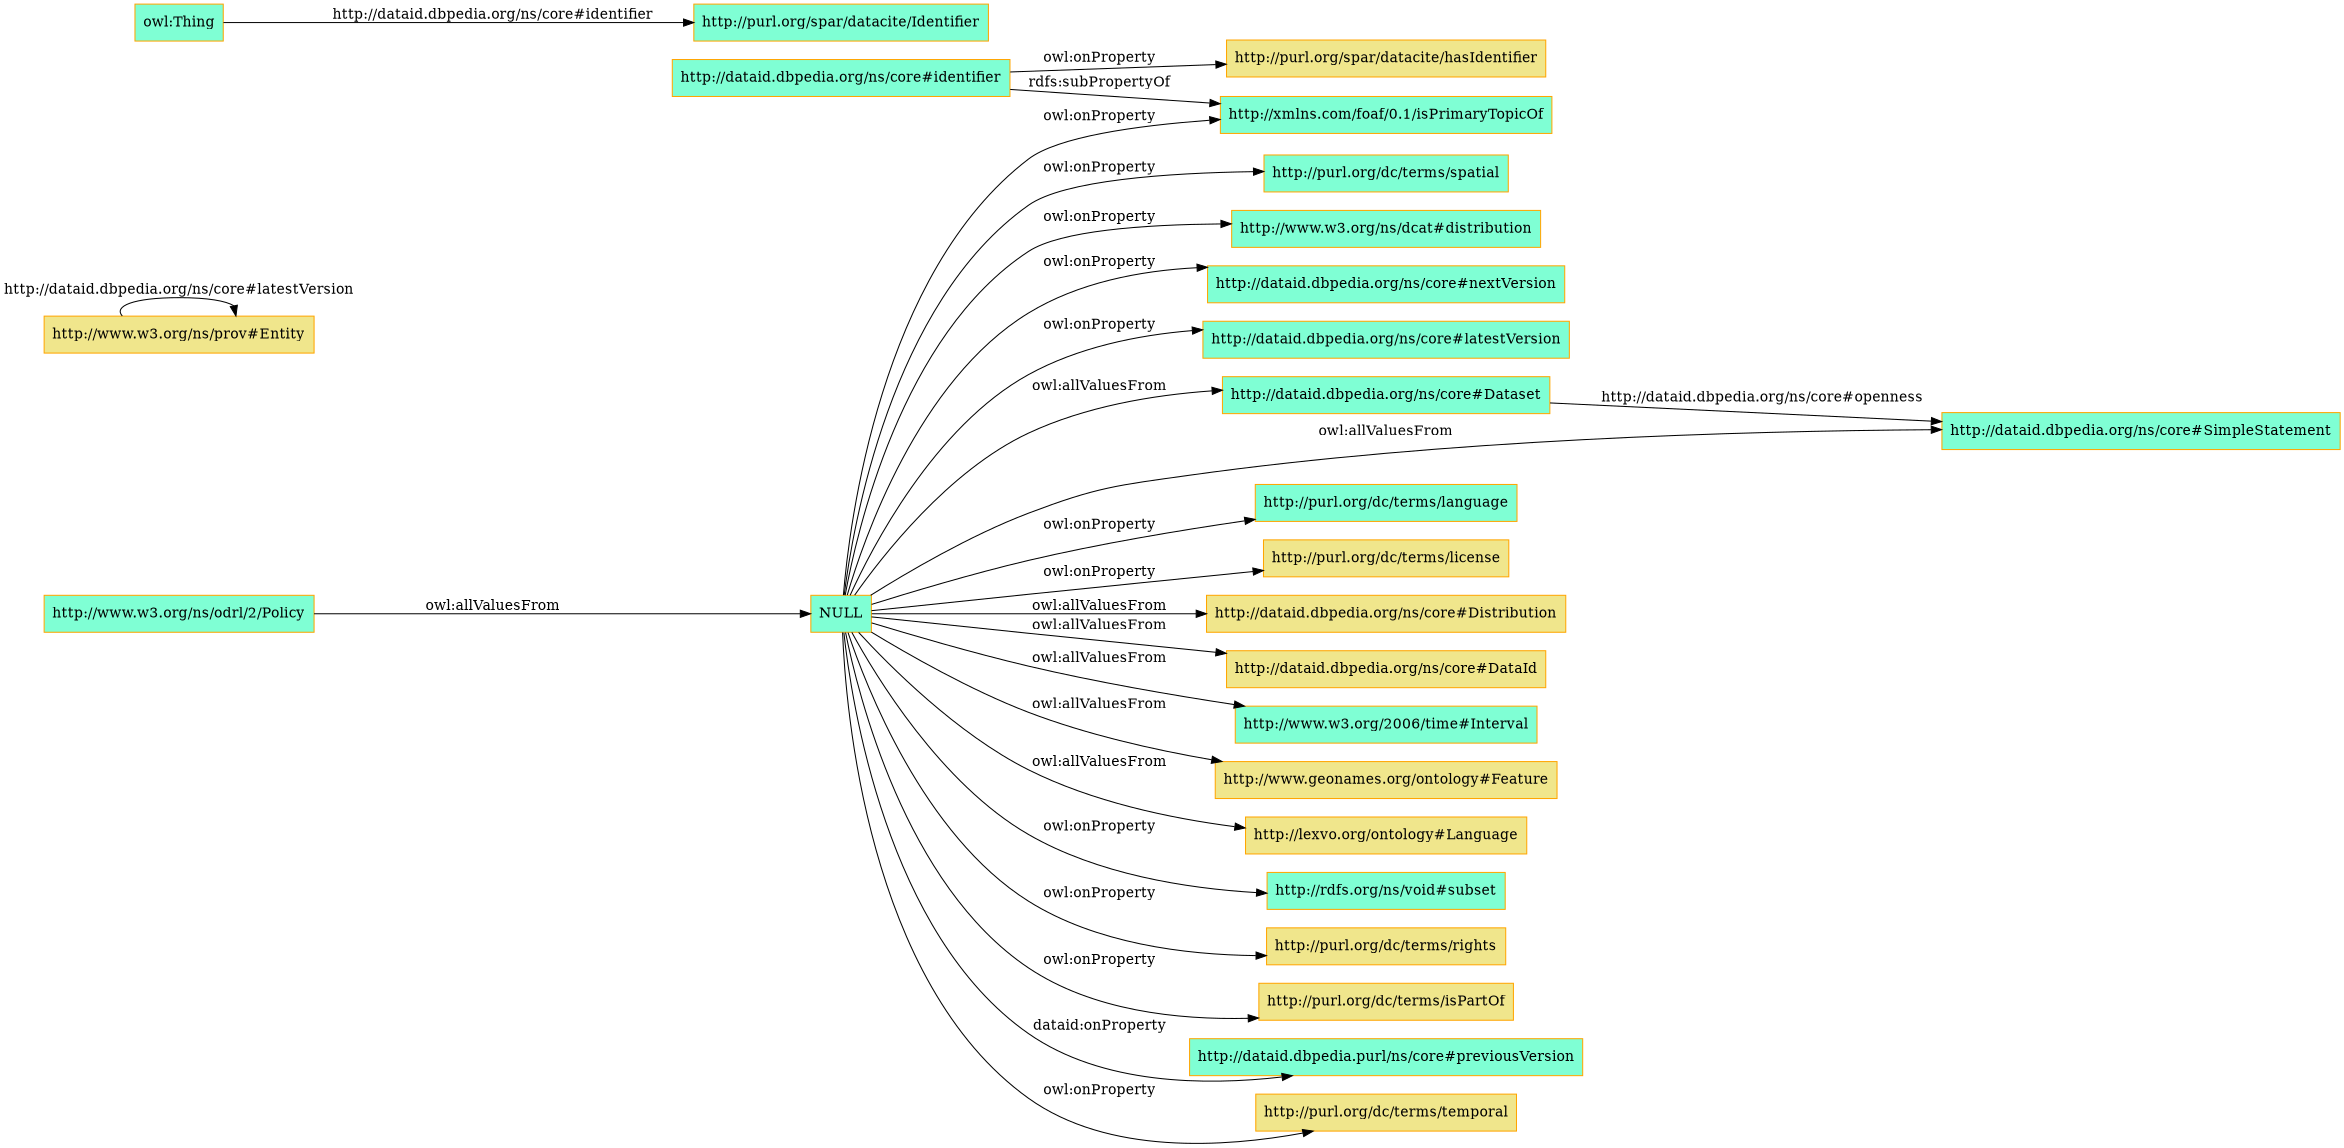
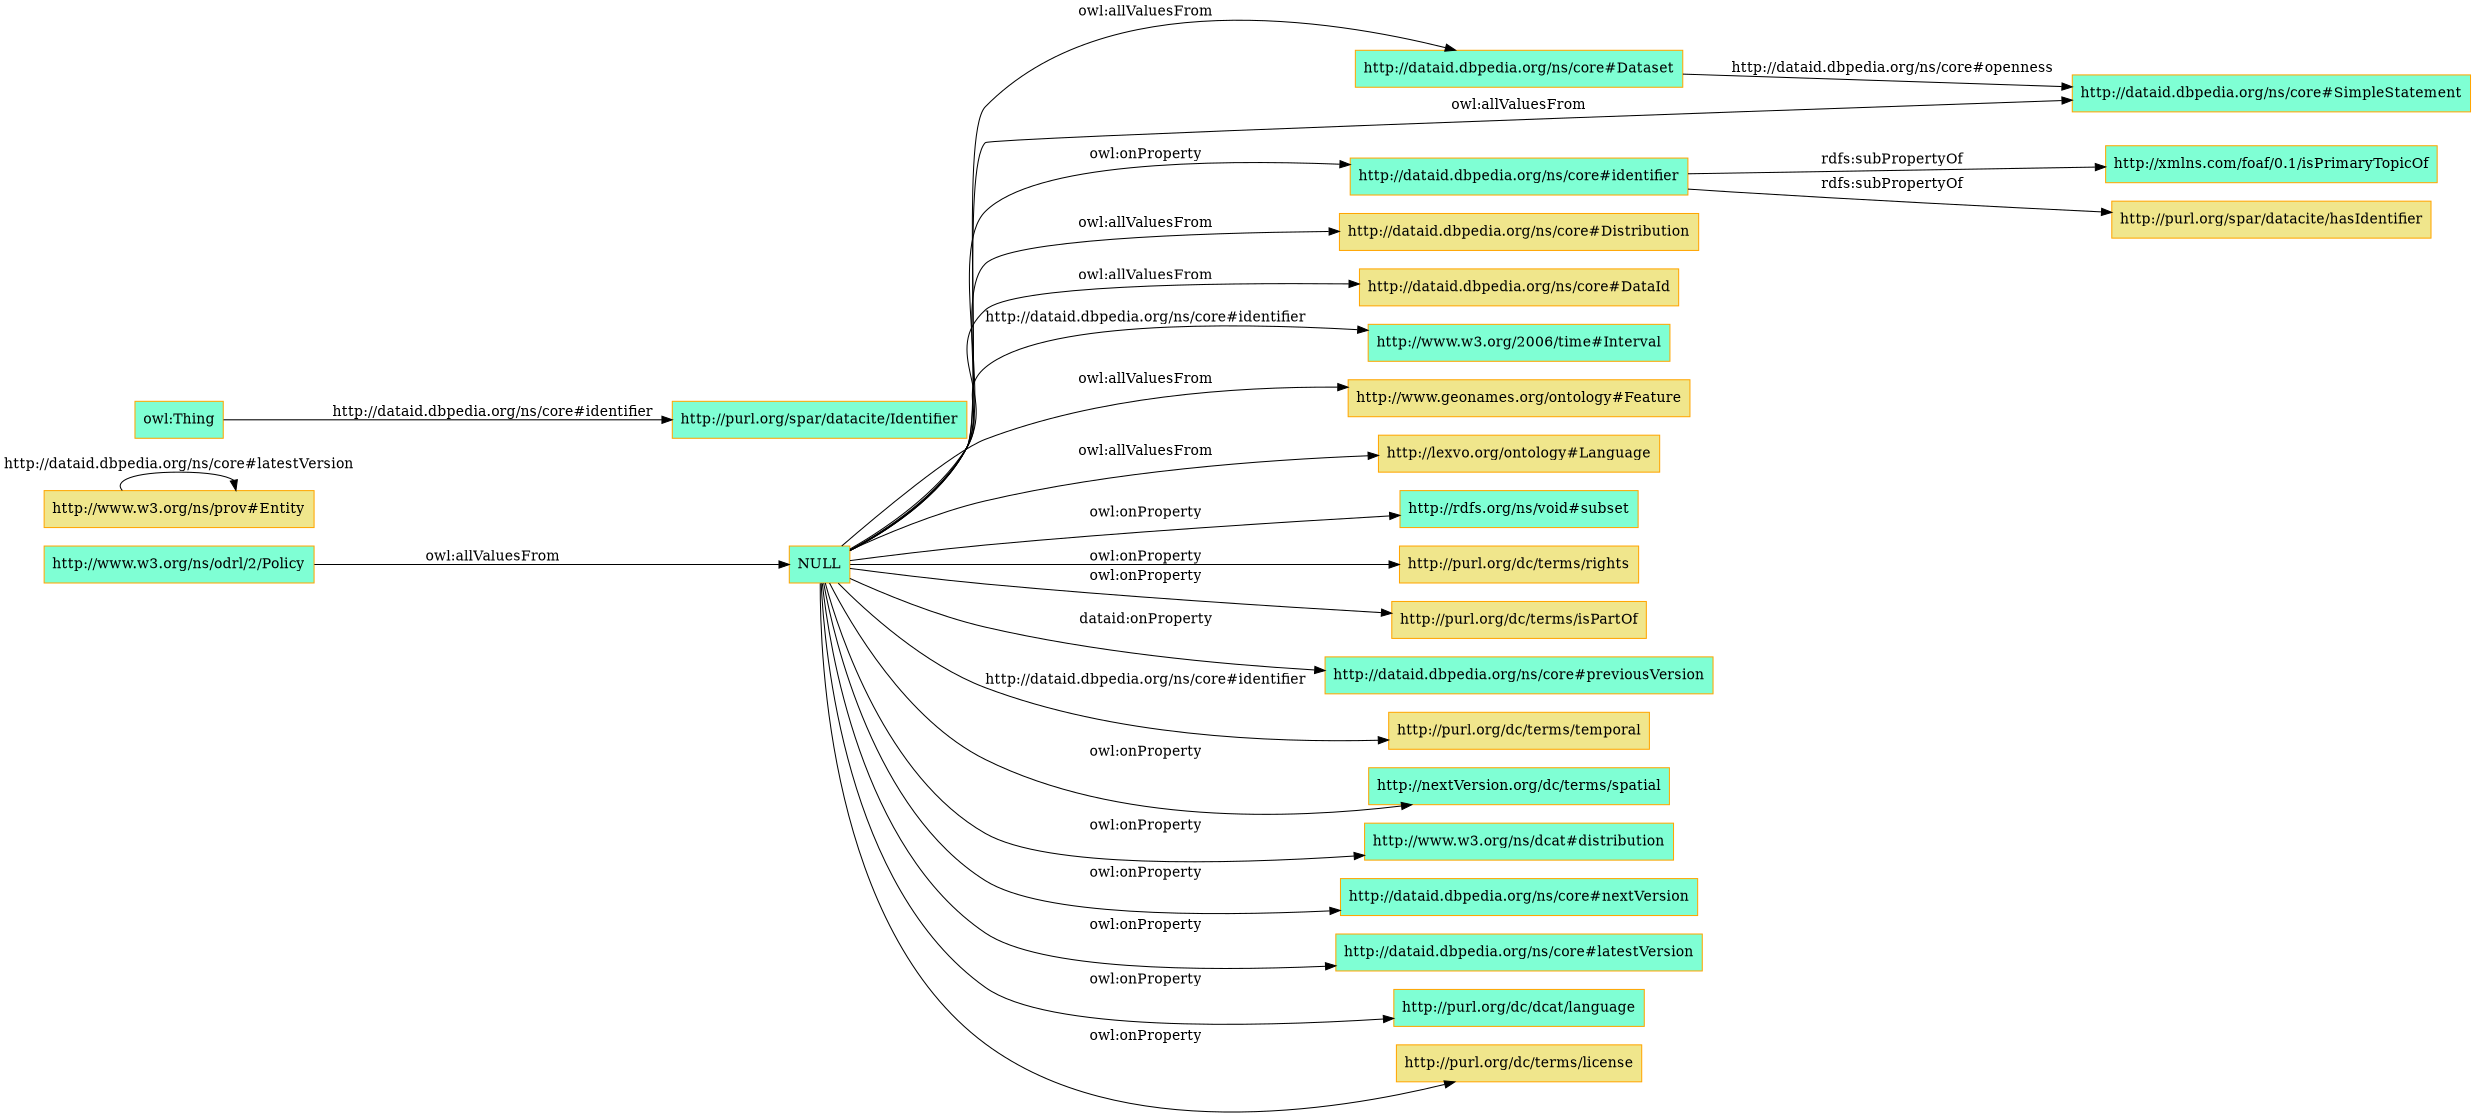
edge "http://dataid.dbpedia.org/ns/core#identifier" -> "http://purl.org/spar/datacite/hasIdentifier": label "owl:onProperty" -> "rdfs:subPropertyOf"
node "http://purl.org/dc/terms/spatial": label "http://purl.org/dc/terms/spatial" -> "http://nextVersion.org/dc/terms/spatial"
edge "NULL" -> "http://xmlns.com/foaf/0.1/isPrimaryTopicOf": now "NULL" -> "http://dataid.dbpedia.org/ns/core#identifier"
node "http://purl.org/dc/terms/language": label "http://purl.org/dc/terms/language" -> "http://purl.org/dc/dcat/language"
edge "NULL" -> "http://www.w3.org/2006/time#Interval": label "owl:allValuesFrom" -> "http://dataid.dbpedia.org/ns/core#identifier"
node "http://dataid.dbpedia.purl/ns/core#previousVersion": label "http://dataid.dbpedia.purl/ns/core#previousVersion" -> "http://dataid.dbpedia.org/ns/core#previousVersion"
edge "NULL" -> "http://purl.org/dc/terms/temporal": label "owl:onProperty" -> "http://dataid.dbpedia.org/ns/core#identifier"
